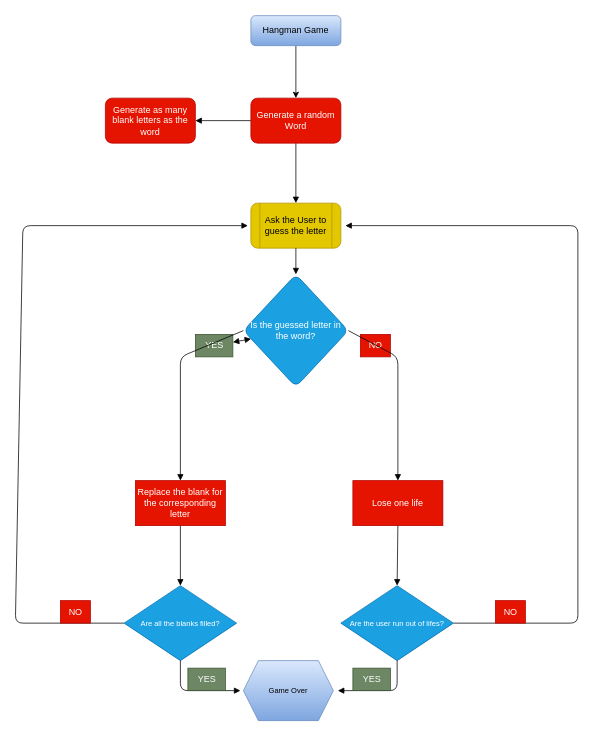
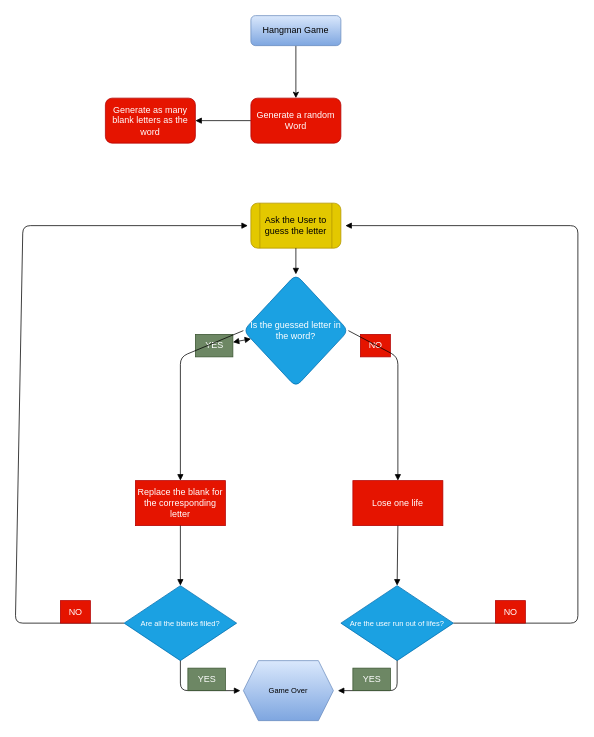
edge "Generate a random Word" -> "Ask the User to guess the letter": removed
